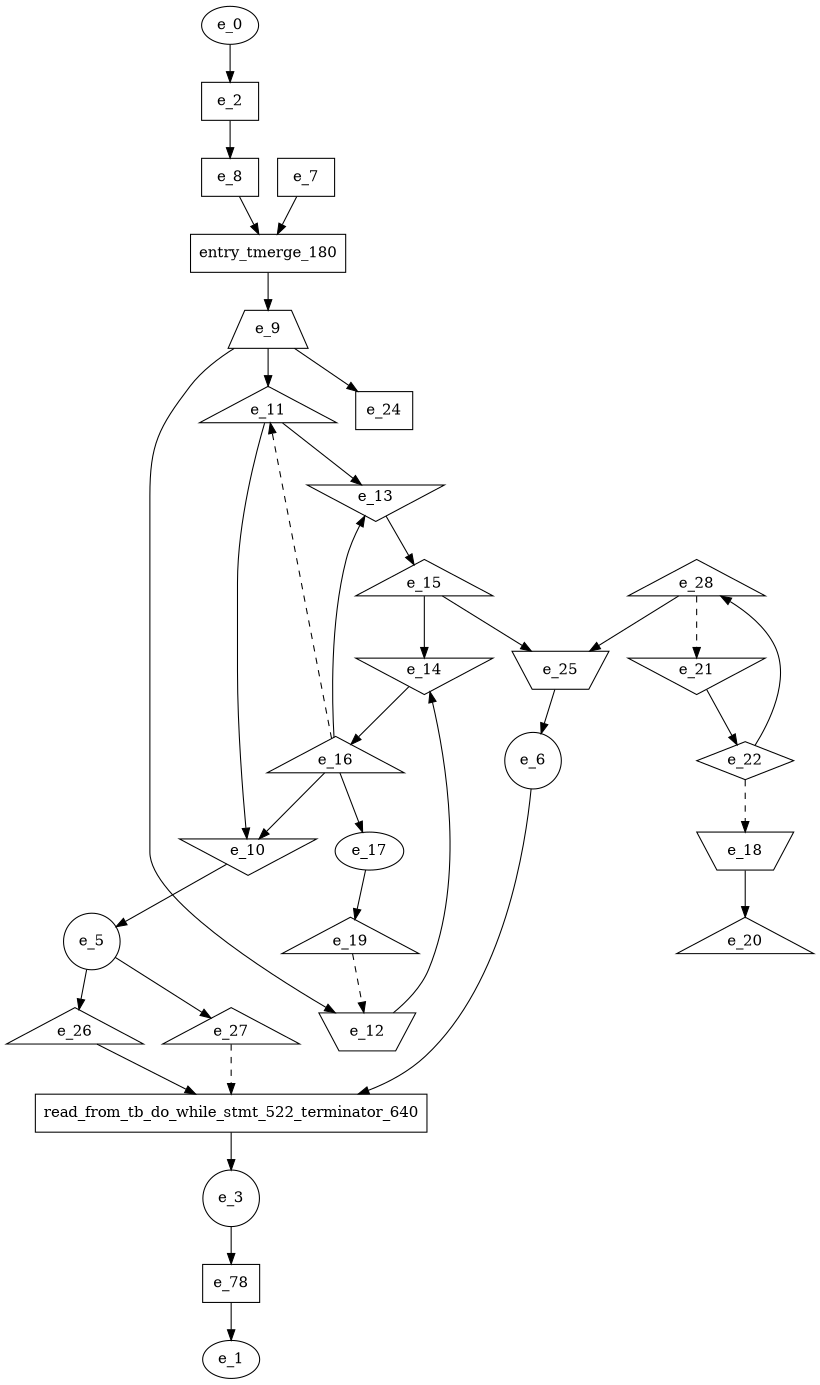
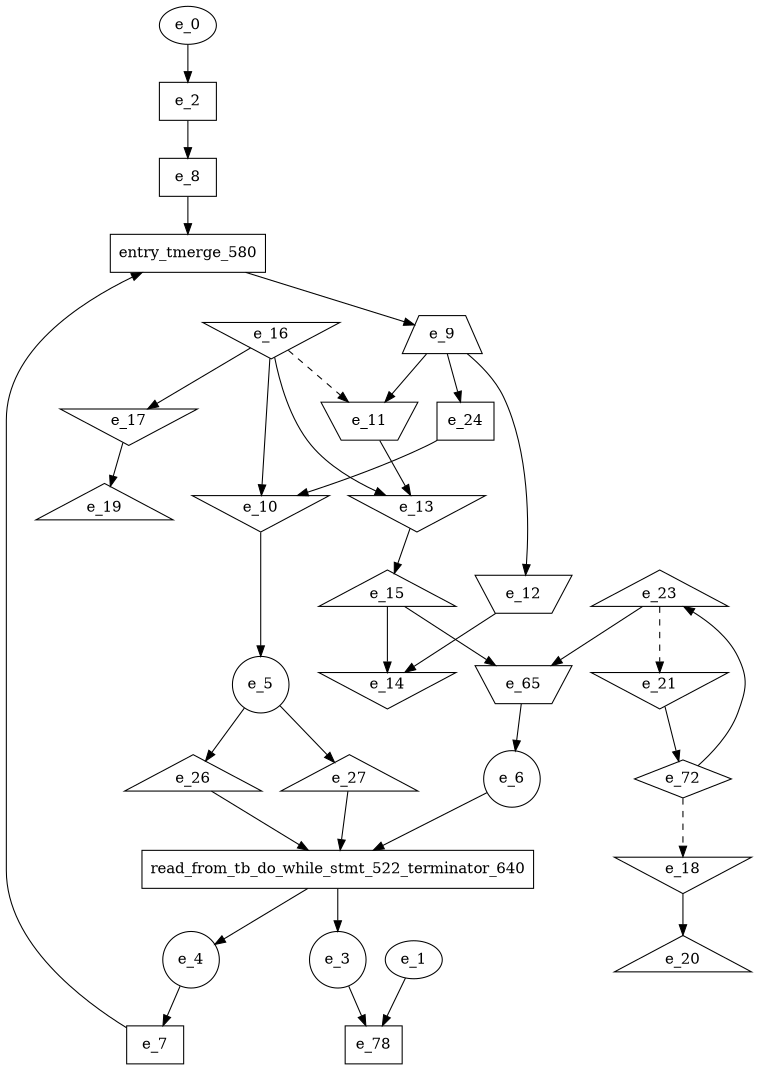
node "entry_tmerge_180": label "entry_tmerge_180" -> "entry_tmerge_580"
node "e_11": shape triangle -> invtrapezium
node "e_28": label "e_28" -> "e_23"
edge "e_11" -> "e_10": now "e_24" -> "e_10"
node "e_25": label "e_25" -> "e_65"
edge "e_14" -> "e_16": removed
node "e_16": shape triangle -> invtriangle
node "e_22": label "e_22" -> "e_72"
node "e_17": shape ellipse -> invtriangle
node "e_18": shape invtrapezium -> invtriangle
node "e_4": added
edge "e_19" -> "e_12": removed
edge "e_27" -> "read_from_tb_do_while_stmt_522_terminator_640": style dashed -> solid
edge "e_78" -> "e_1": reversed
